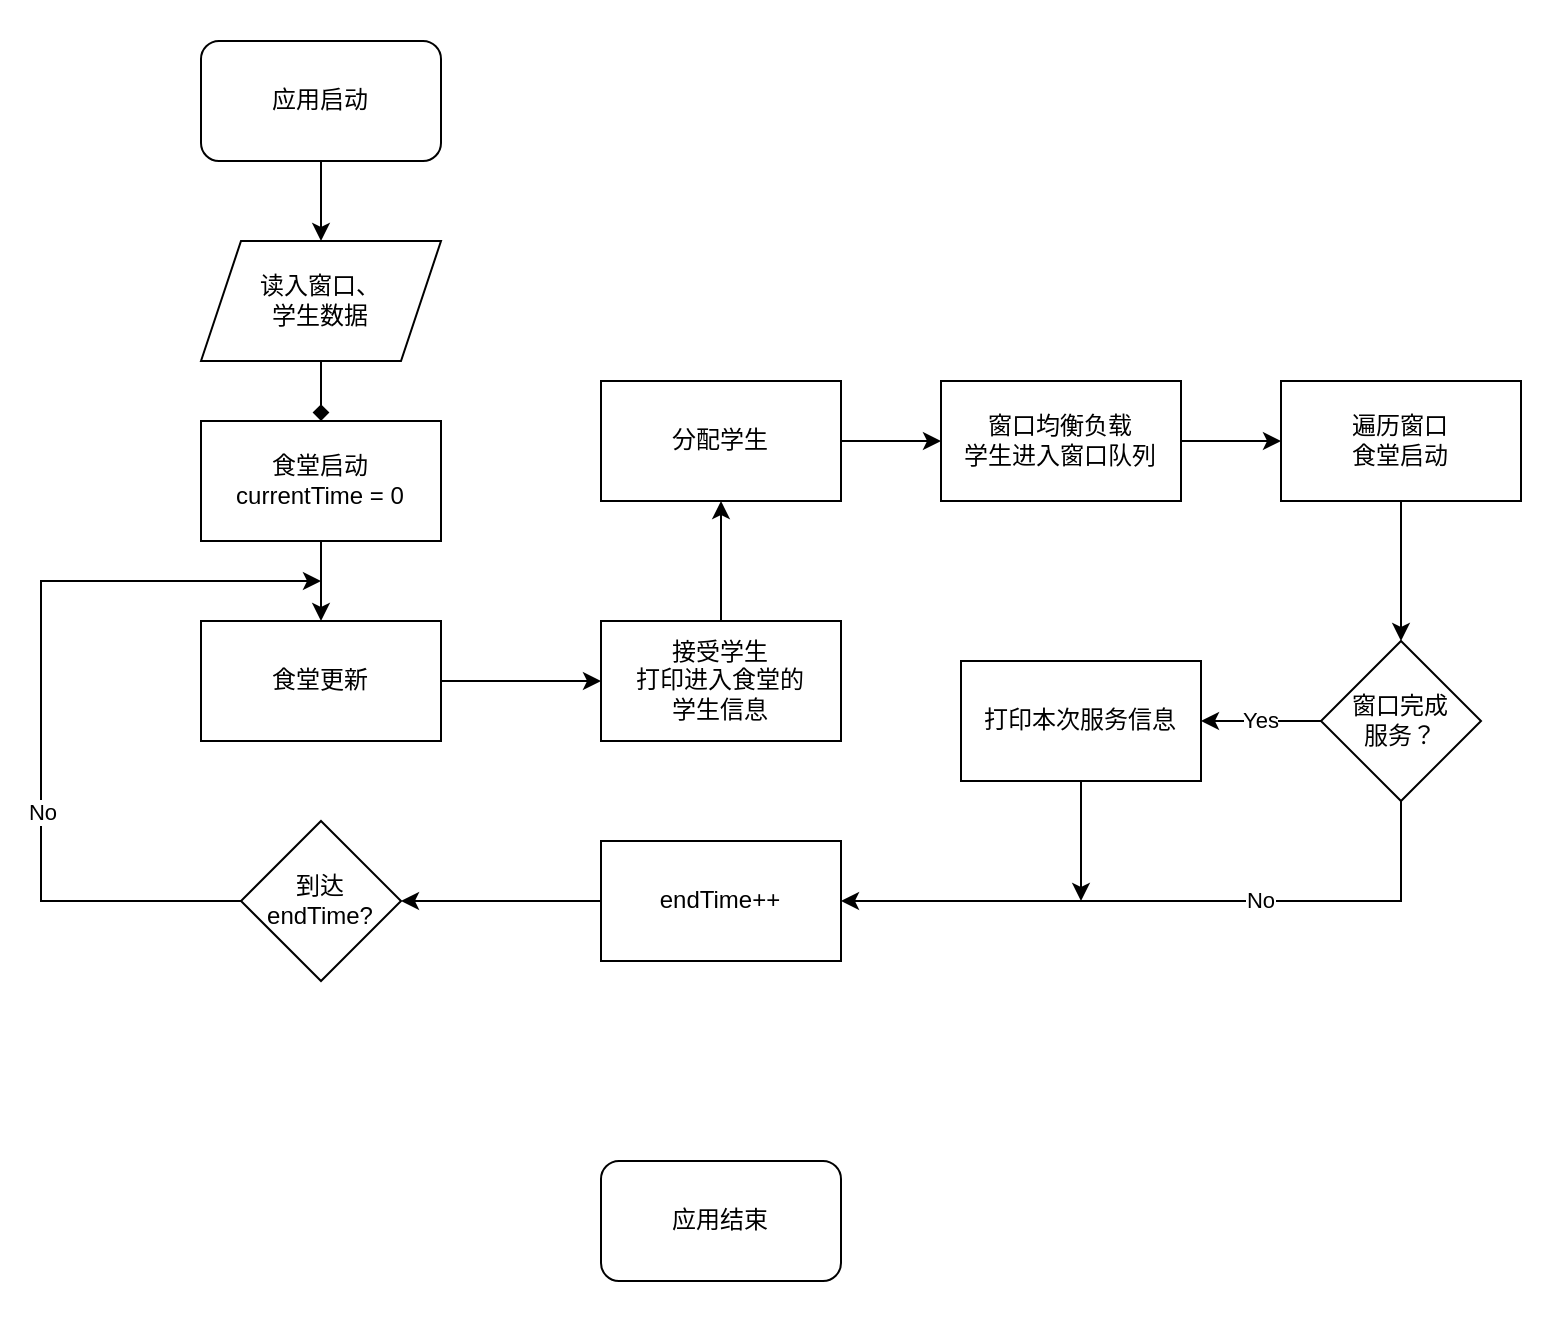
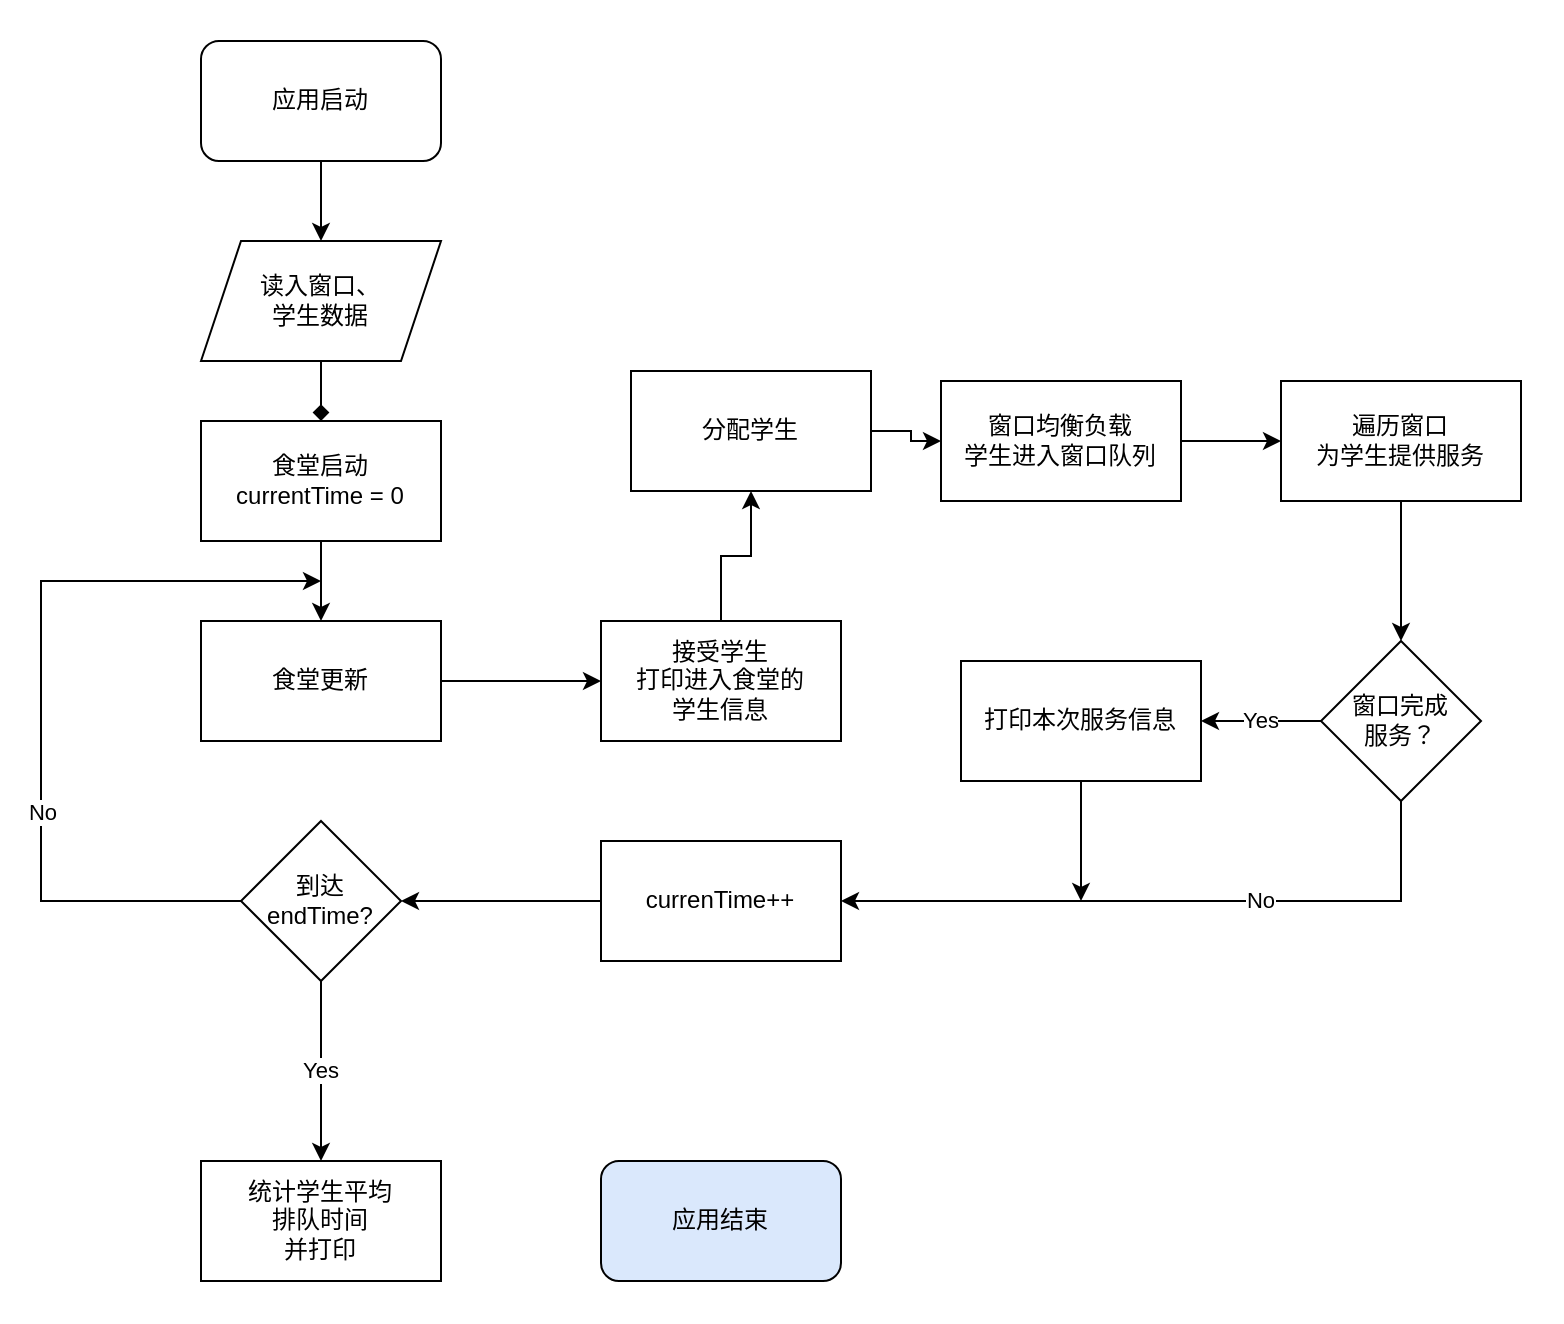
node "分配学生": moved (721, 441) -> (751, 431)
node "遍历窗口 食堂启动": label "遍历窗口 食堂启动" -> "遍历窗口 为学生提供服务"
node "endTime++": label "endTime++" -> "currenTime++"
edge "到达 endTime?" -> "统计学生平均 排队时间 并打印": added, label "Yes"
node "统计学生平均 排队时间 并打印": added
node "应用结束": fillcolor #ffffff -> #dae8fc
